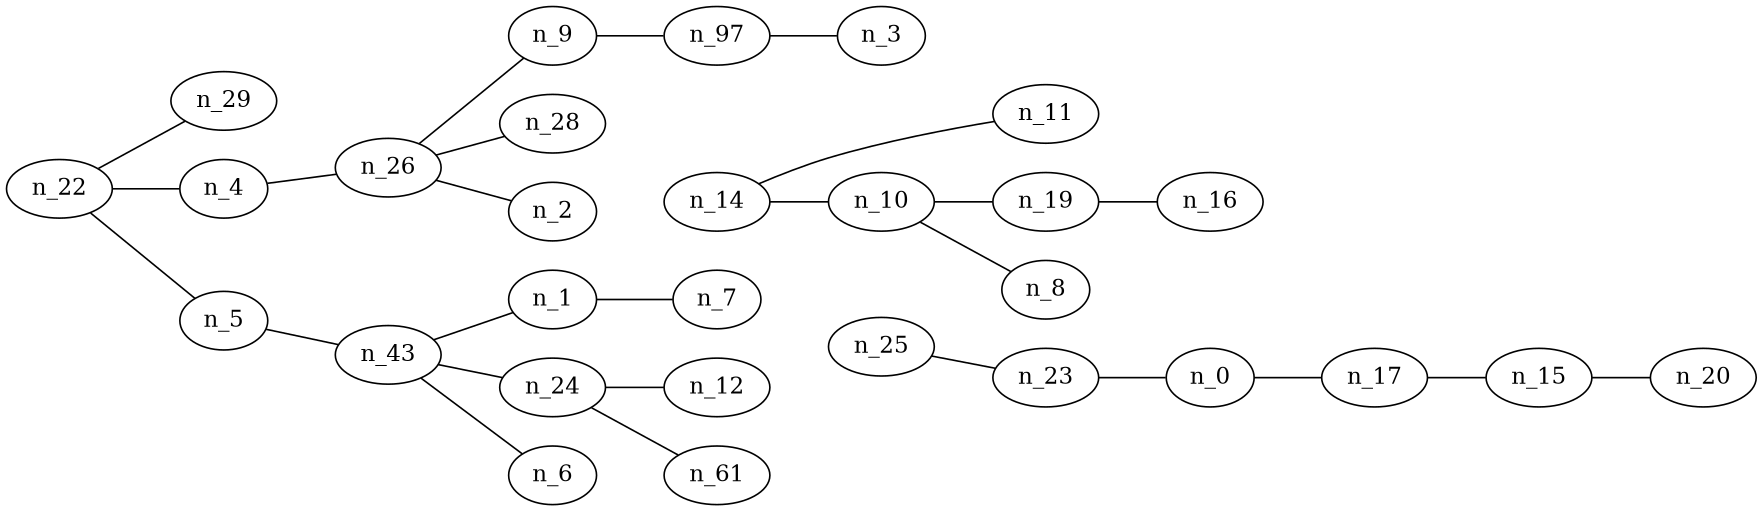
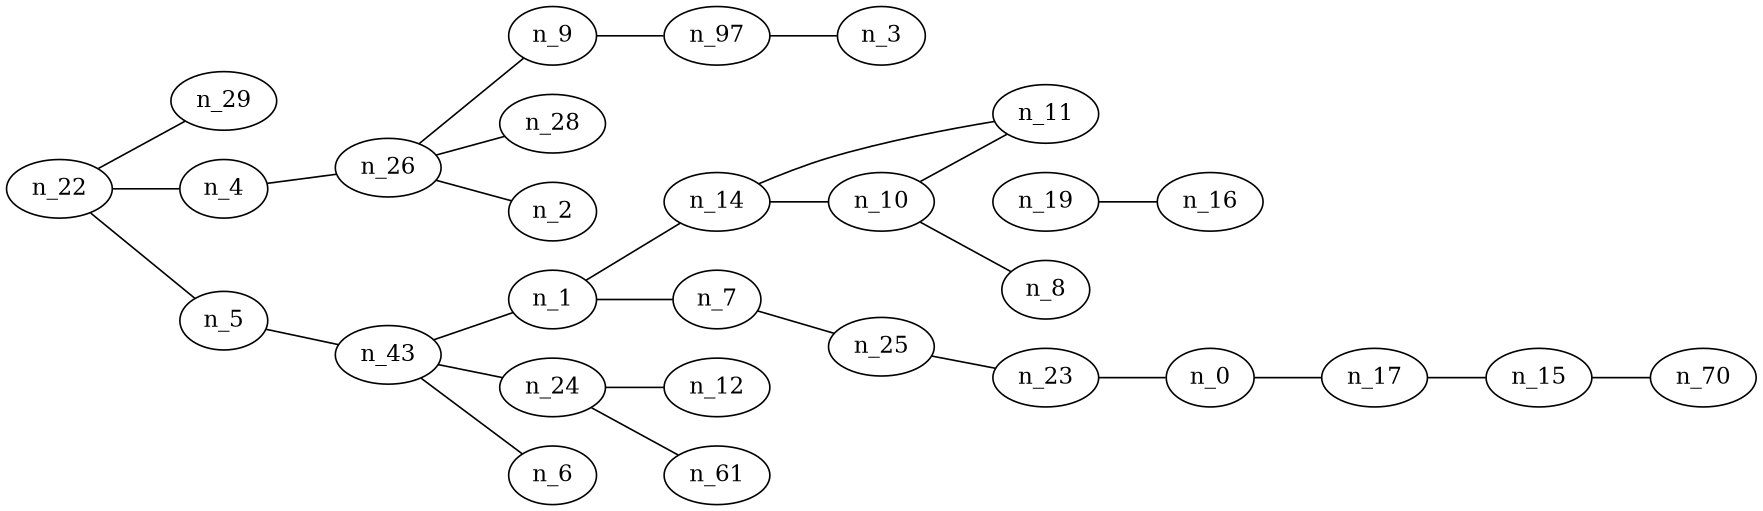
edge "n_10" -- "n_19": now "n_10" -- "n_11"
edge "n_14" -- "n_1": added
edge "n_7" -- "n_25": added
node "n_20": label "n_20" -> "n_70"
